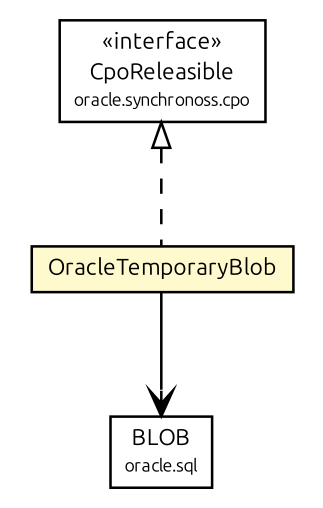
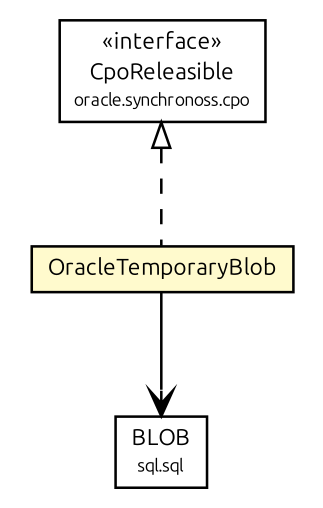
node "BLOB": text "oracle.sql" -> "sql.sql"
